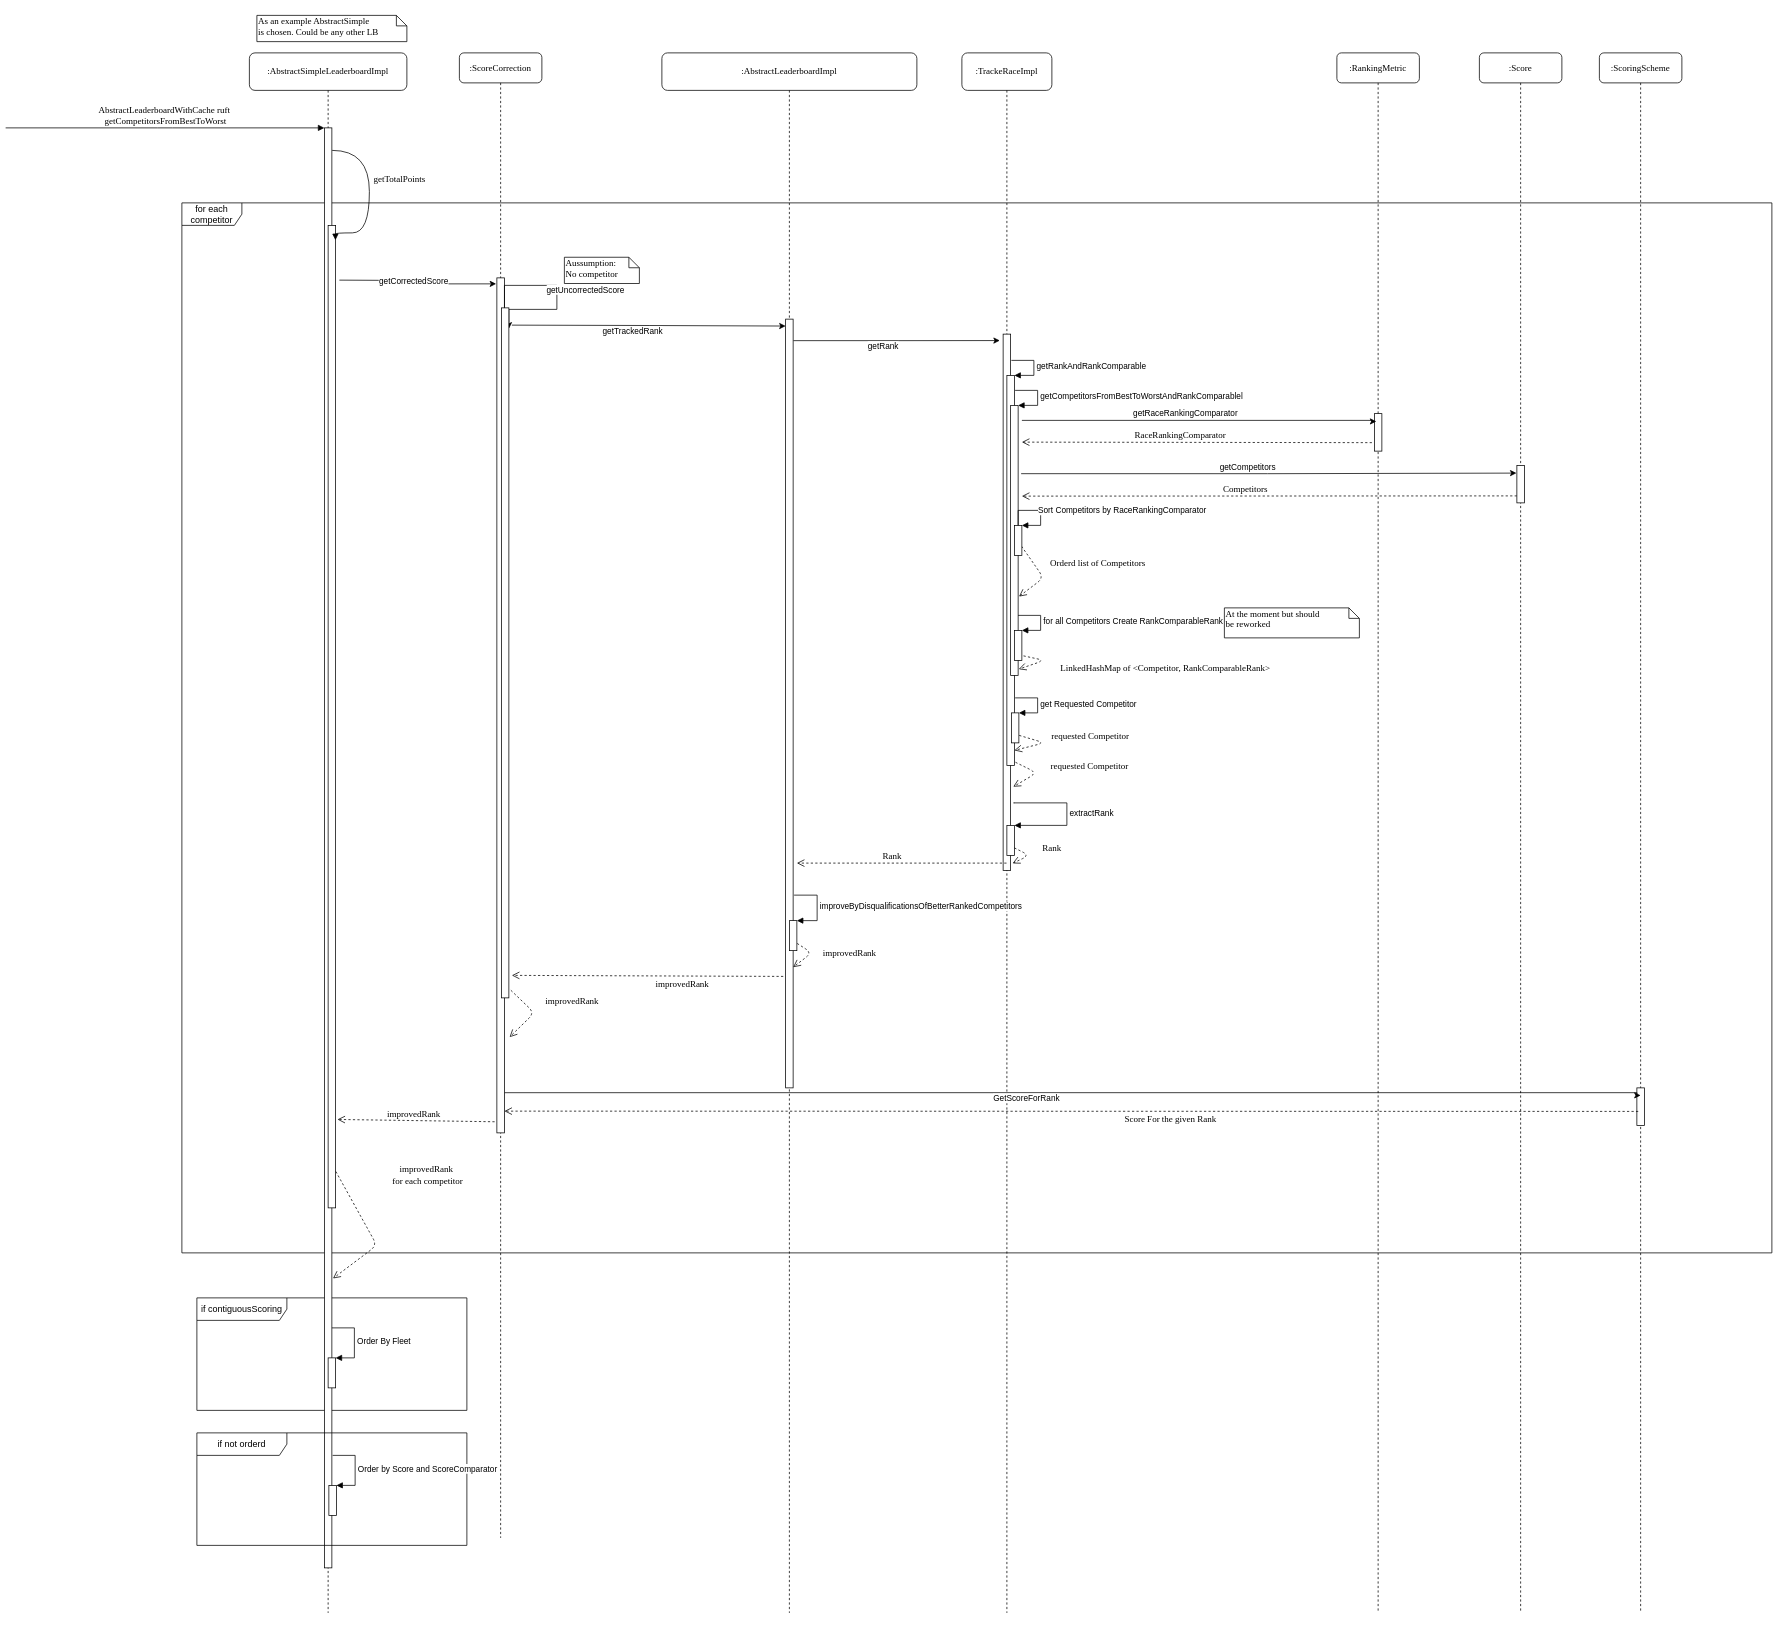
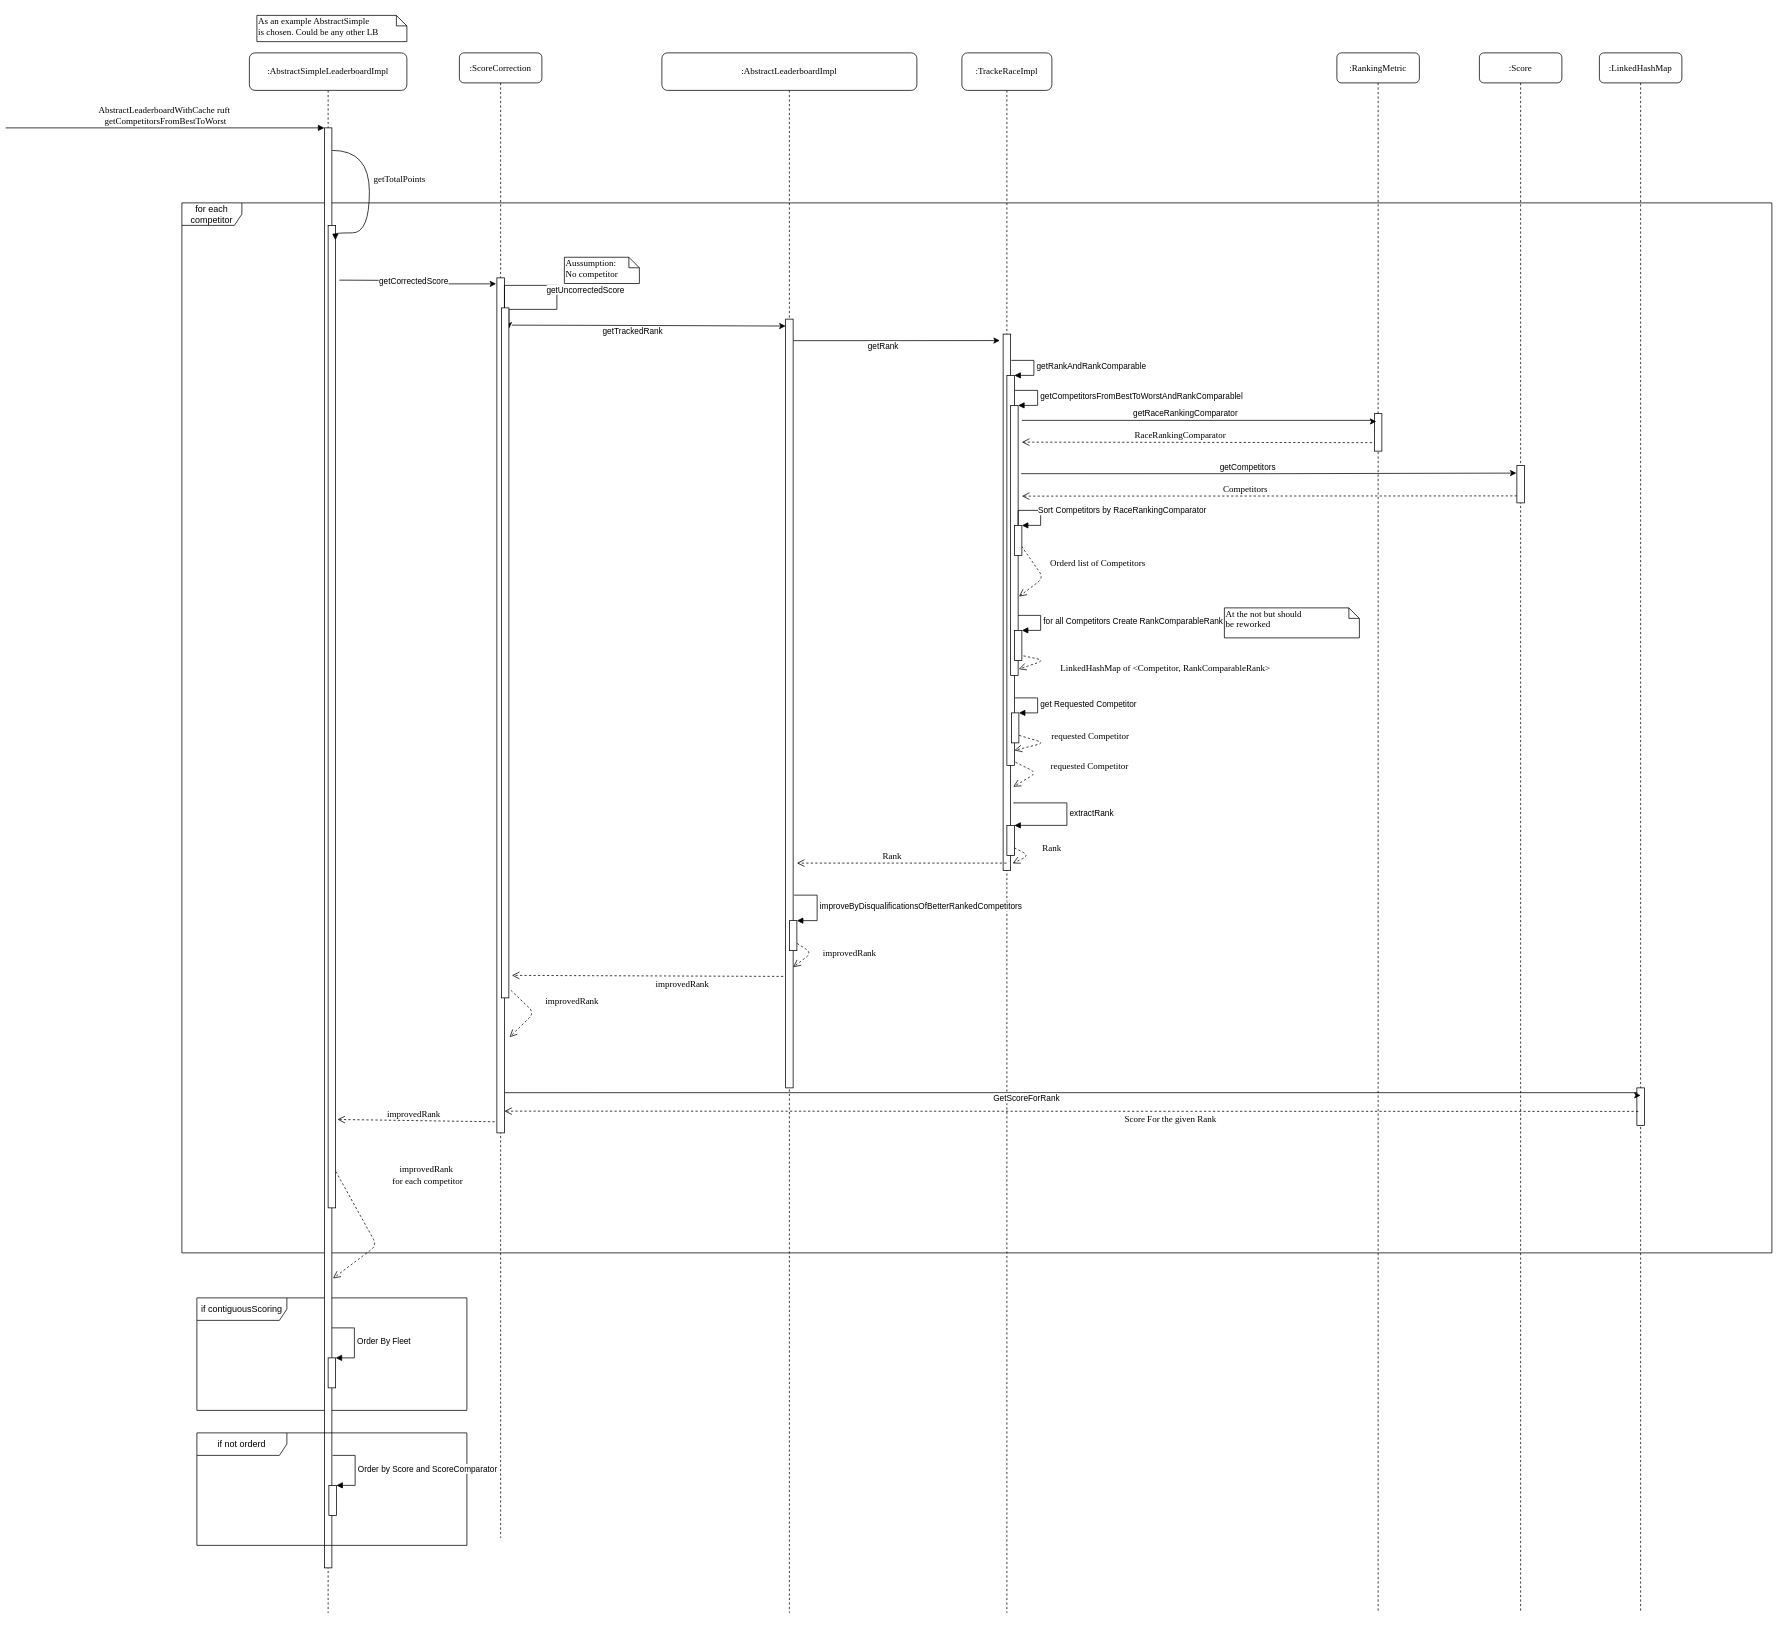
node ":ScoringScheme": label ":ScoringScheme" -> ":LinkedHashMap"
node "At the moment but should be reworked": label "At the moment but should be reworked" -> "At the not but should be reworked"
